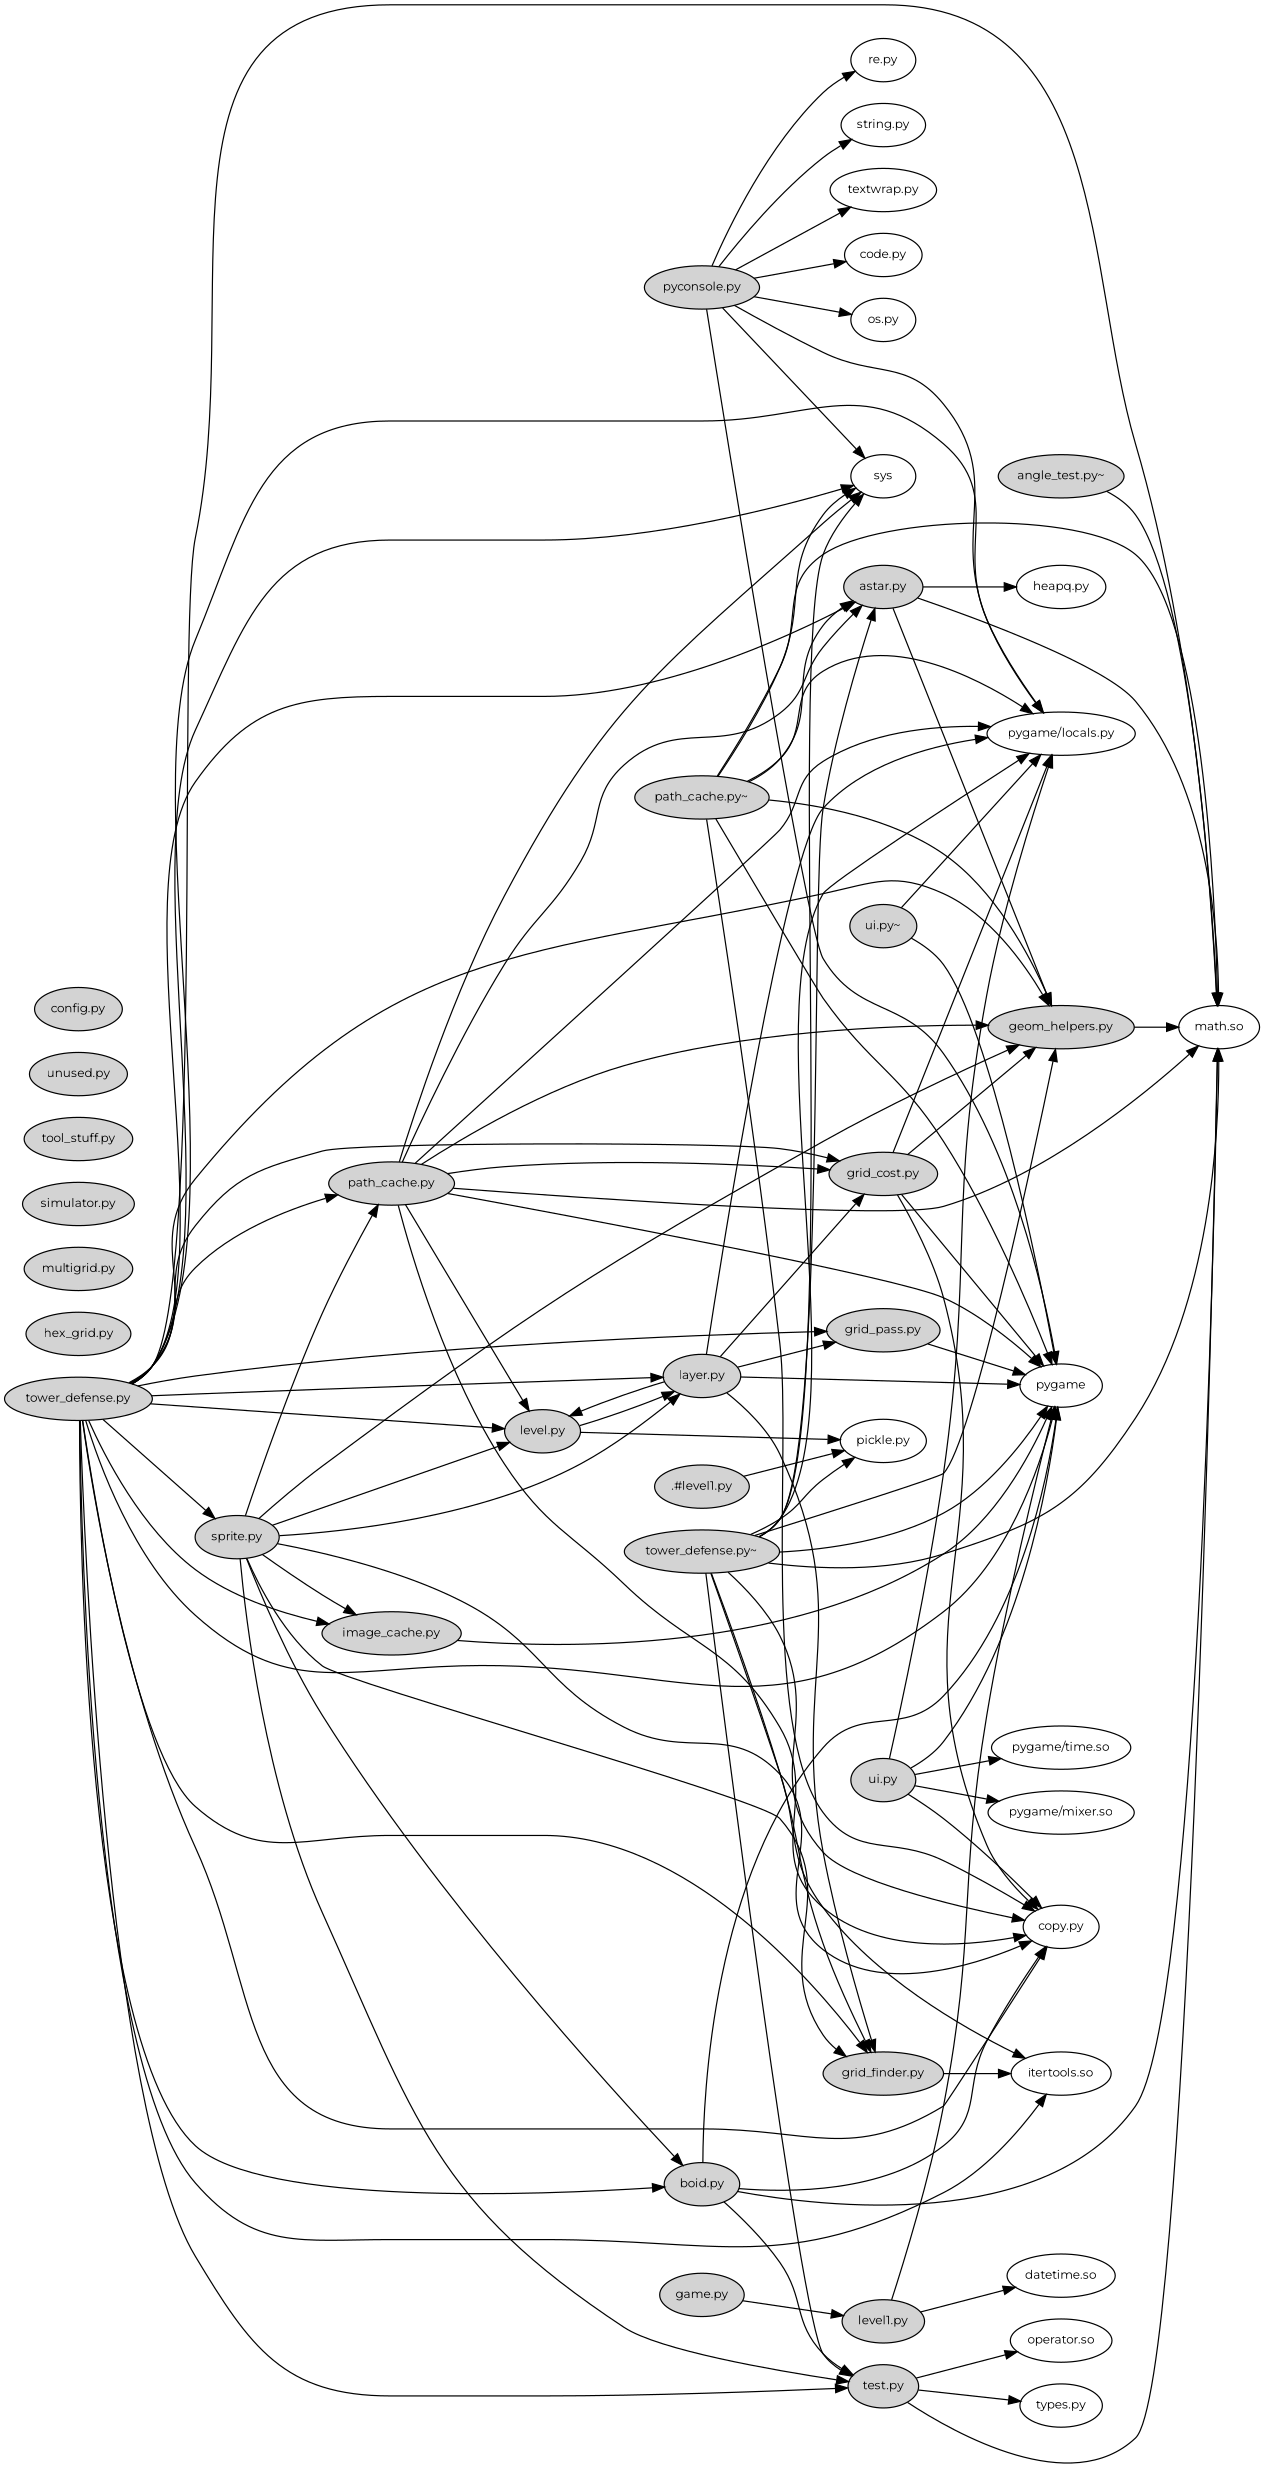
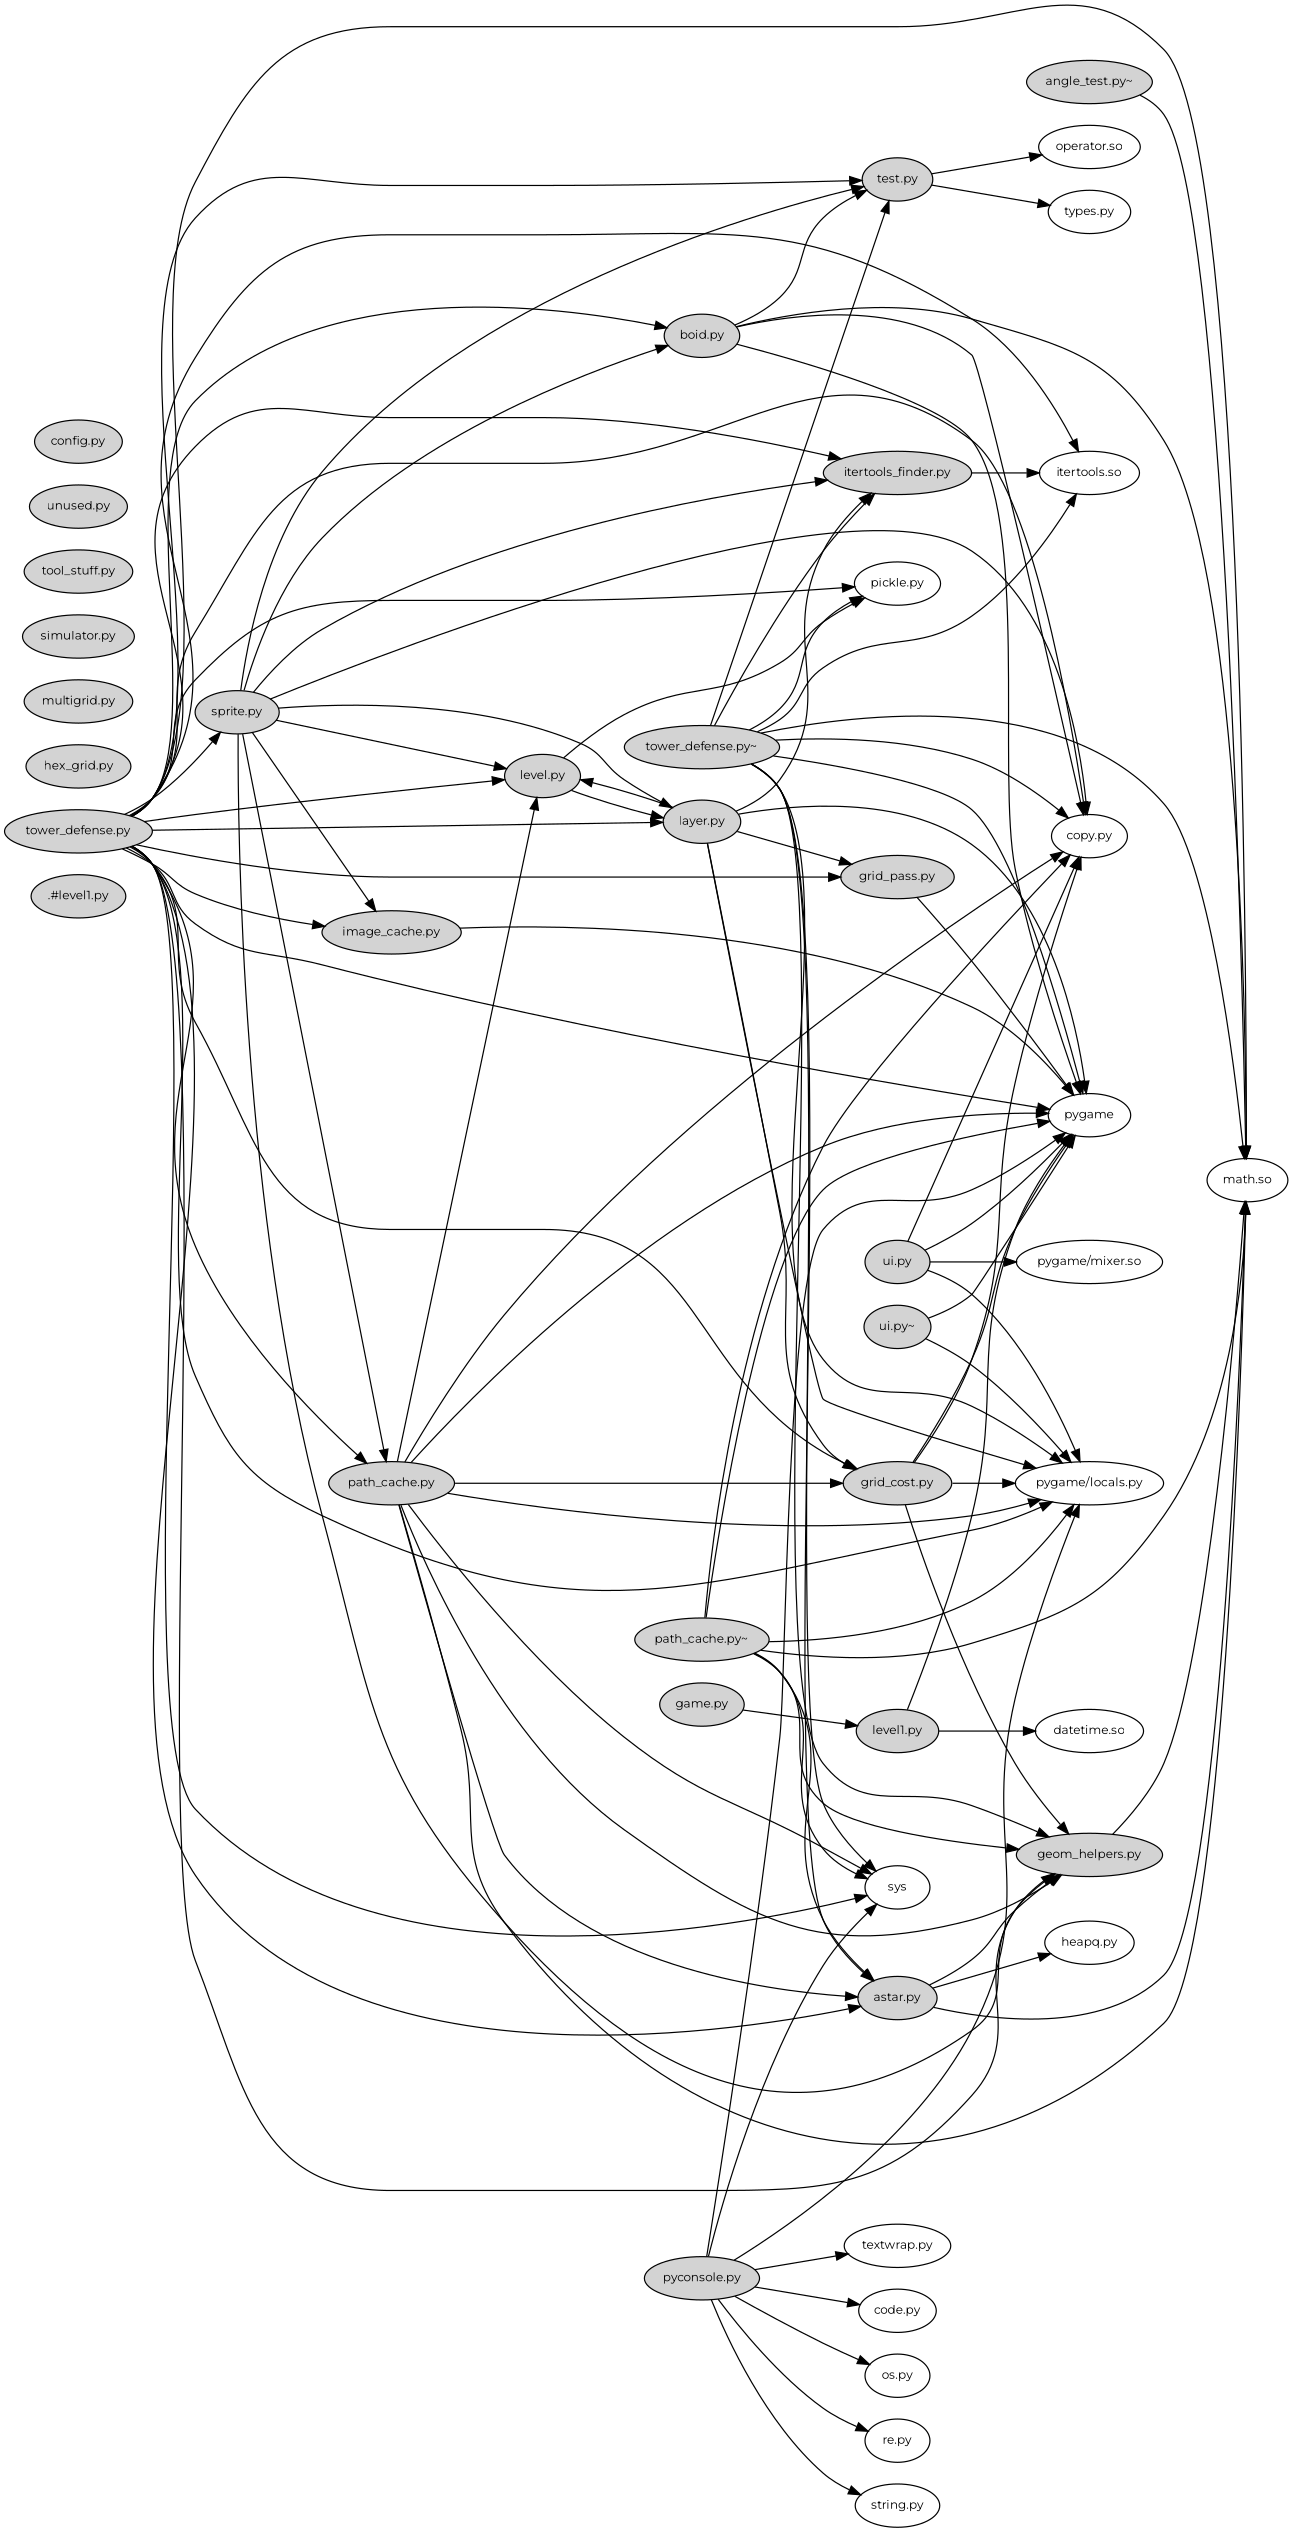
edge ".#level1.py" -> "pickle.py": now "tower_defense.py" -> "pickle.py"
node "pygame/time.so": removed
edge "test.py" -> "math.so": removed
node "grid_finder.py": label "grid_finder.py" -> "itertools_finder.py"
